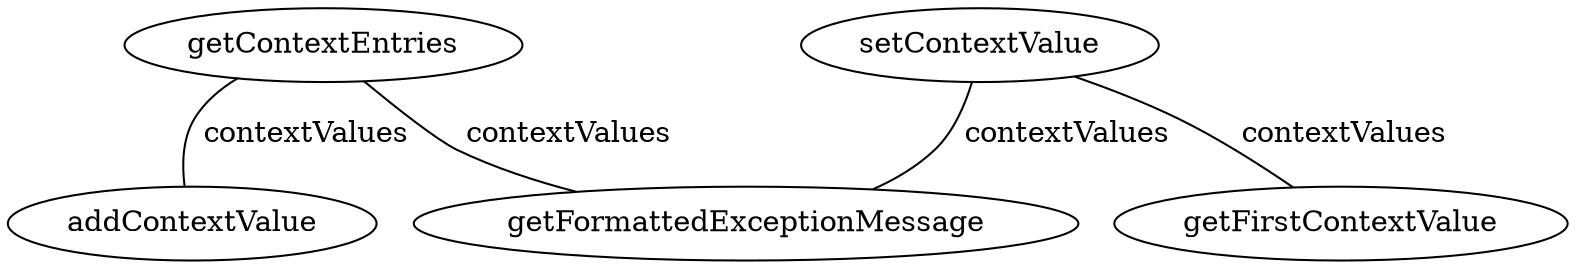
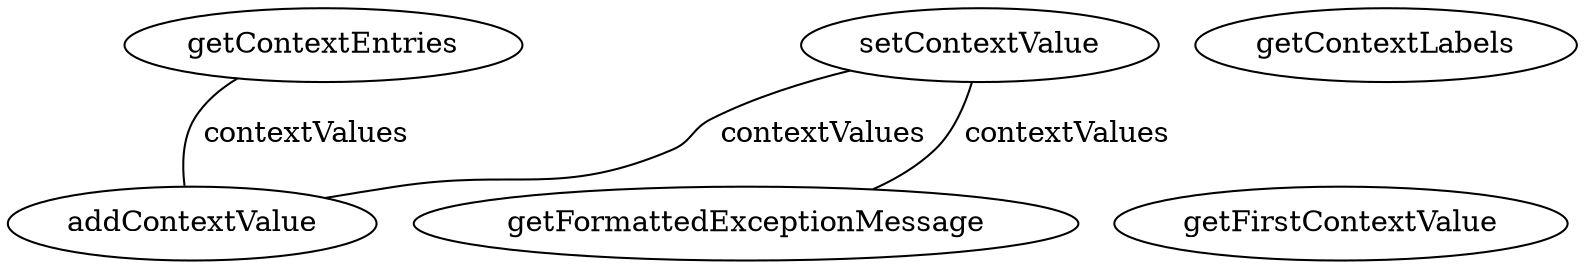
node "getContextLabels": added
edge "setContextValue" -- "getFirstContextValue": now "setContextValue" -- "addContextValue"
edge "getContextEntries" -- "getFormattedExceptionMessage": removed, label "contextValues"
